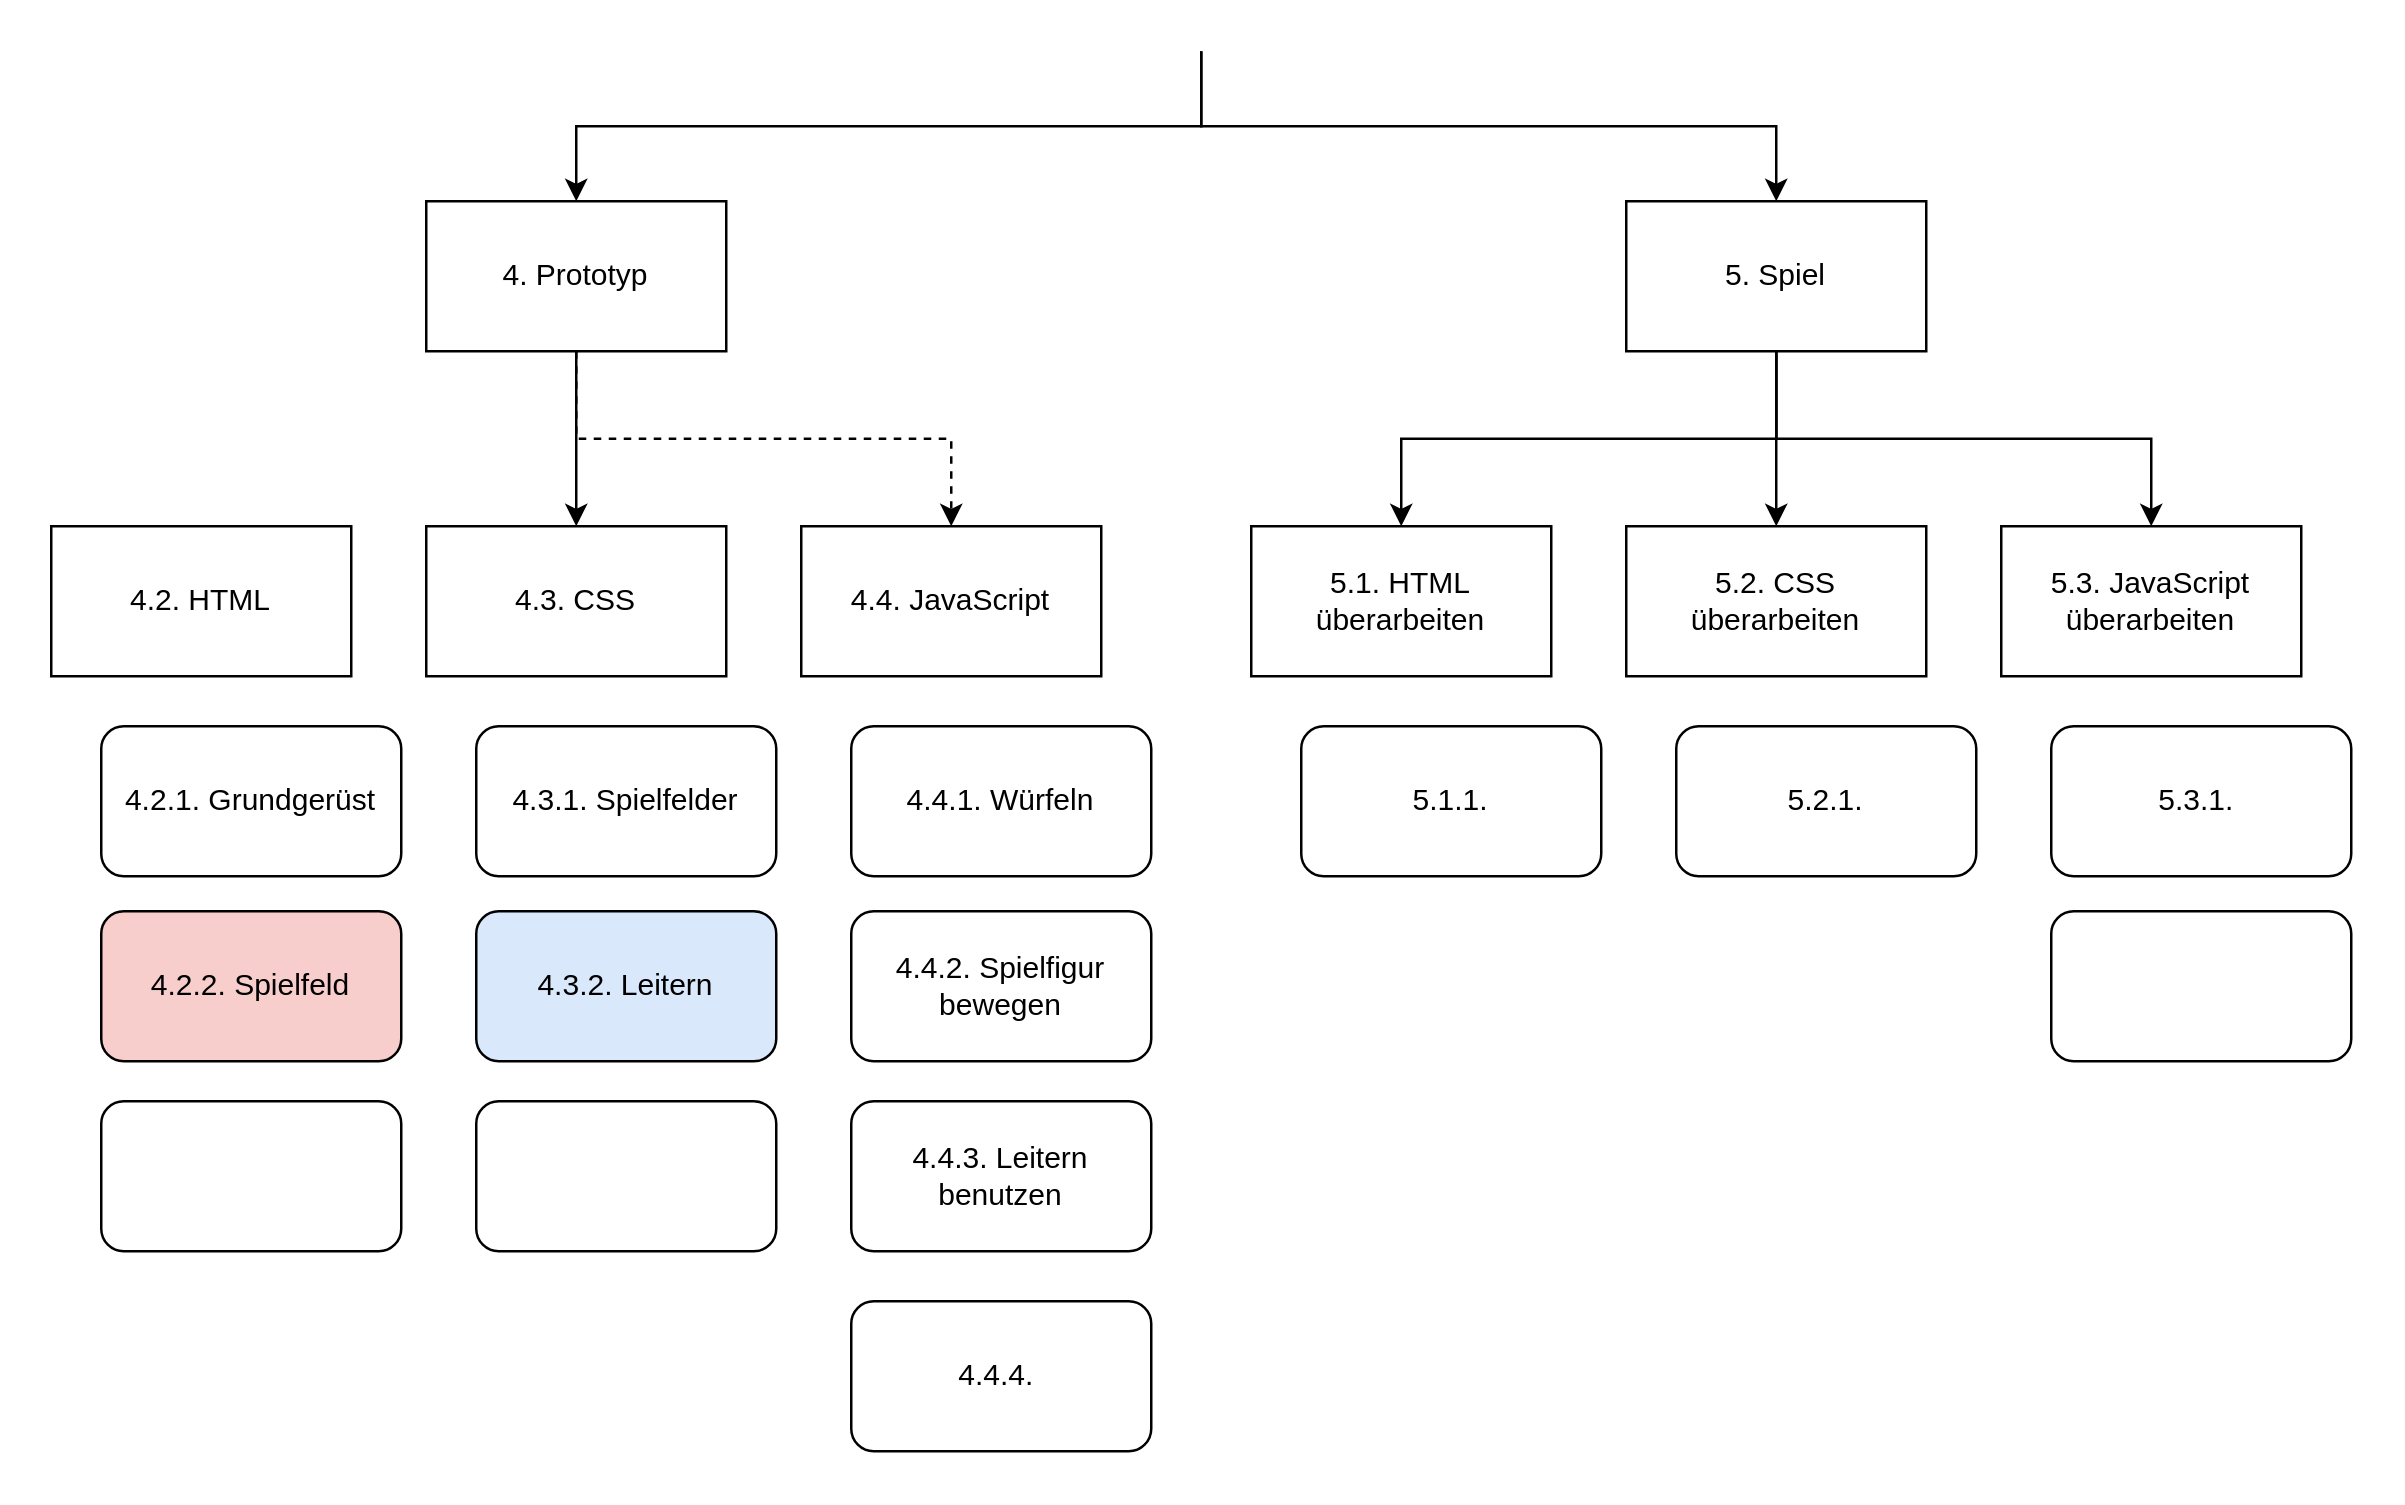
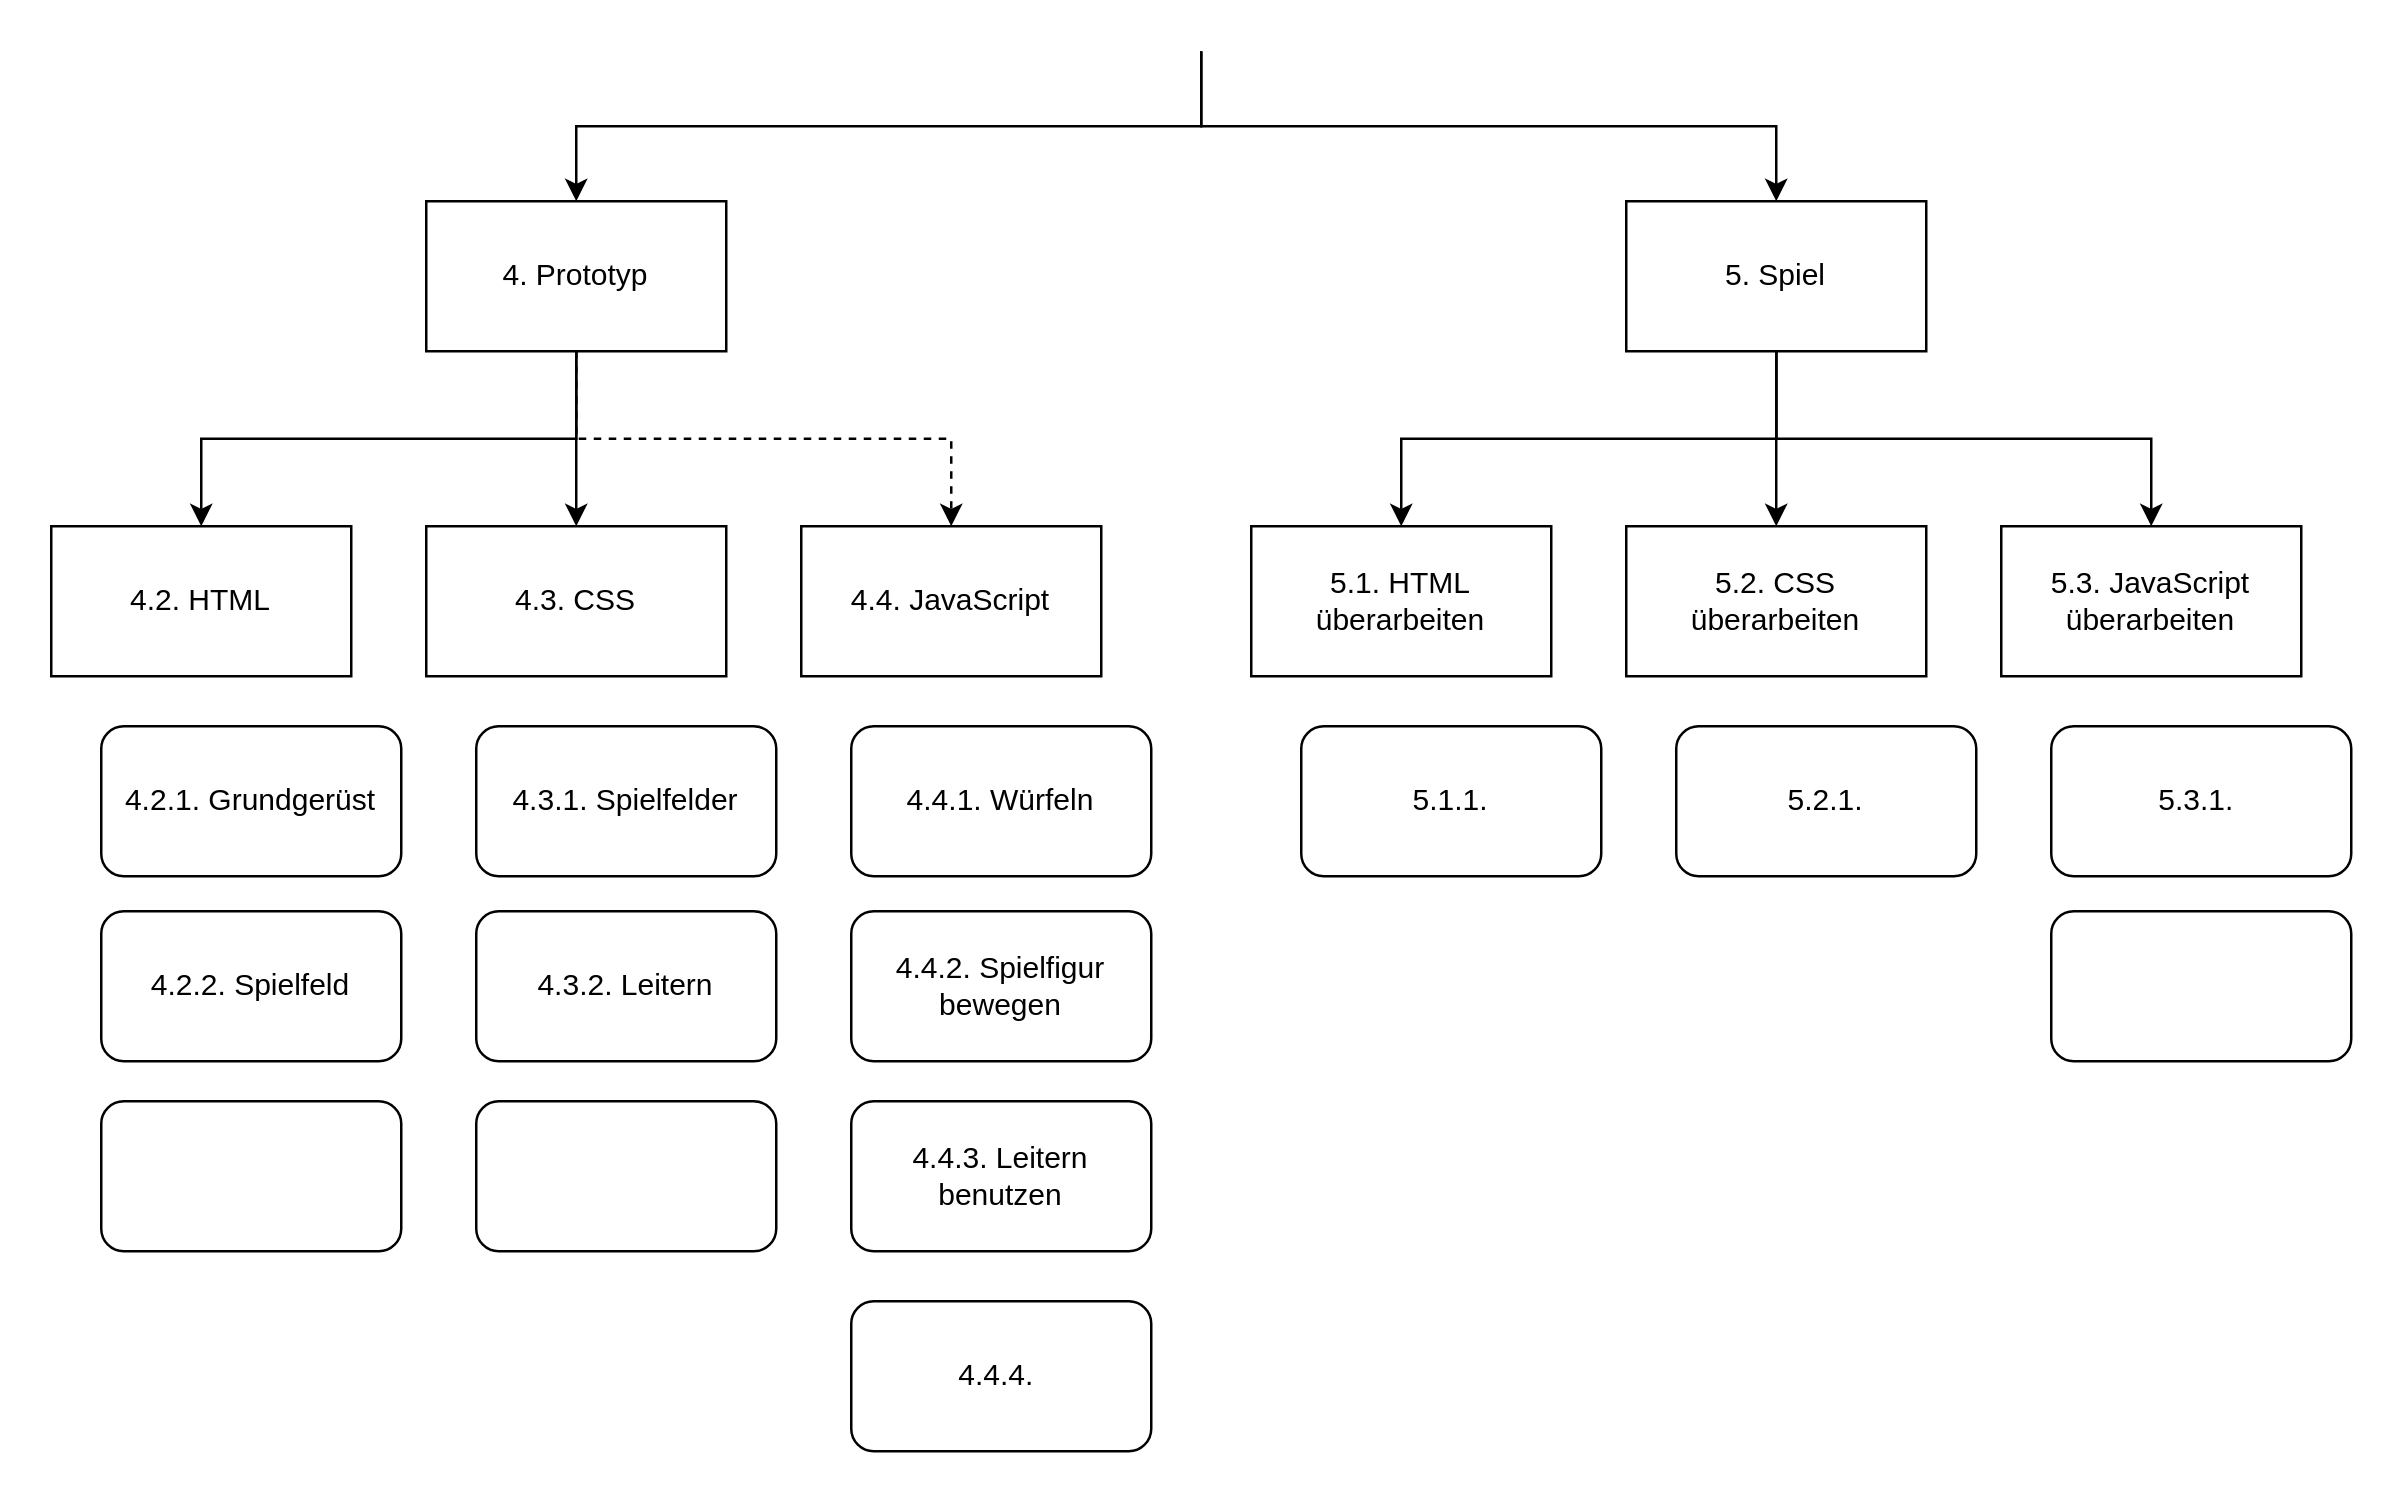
edge "4. Prototyp" -> "4.2. HTML": added
node "4.2.2. Spielfeld": fillcolor #f8cecc -> #ffffff
node "4.3.2. Leitern": fillcolor #dae8fc -> #ffffff
